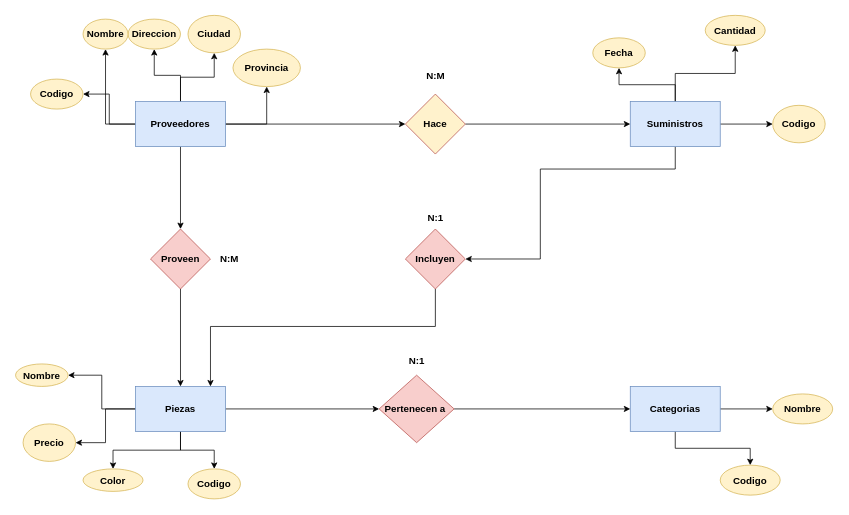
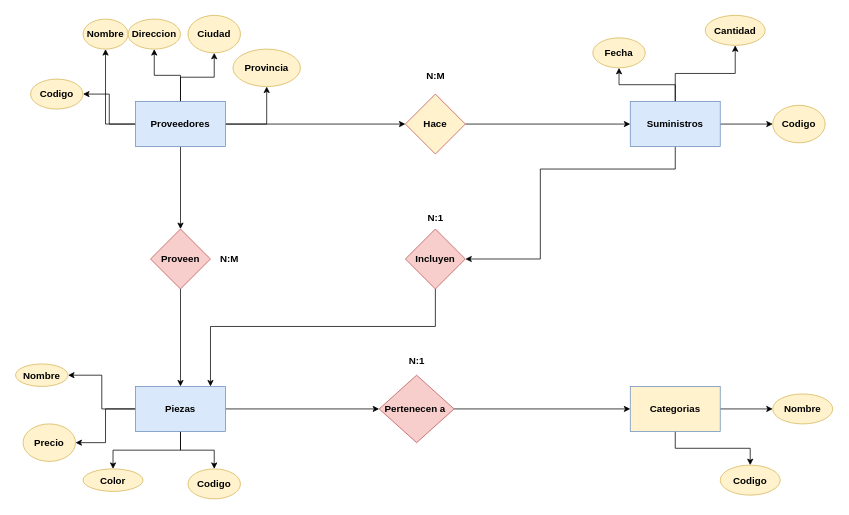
node "Categorias": fillcolor #dae8fc -> #fff2cc
